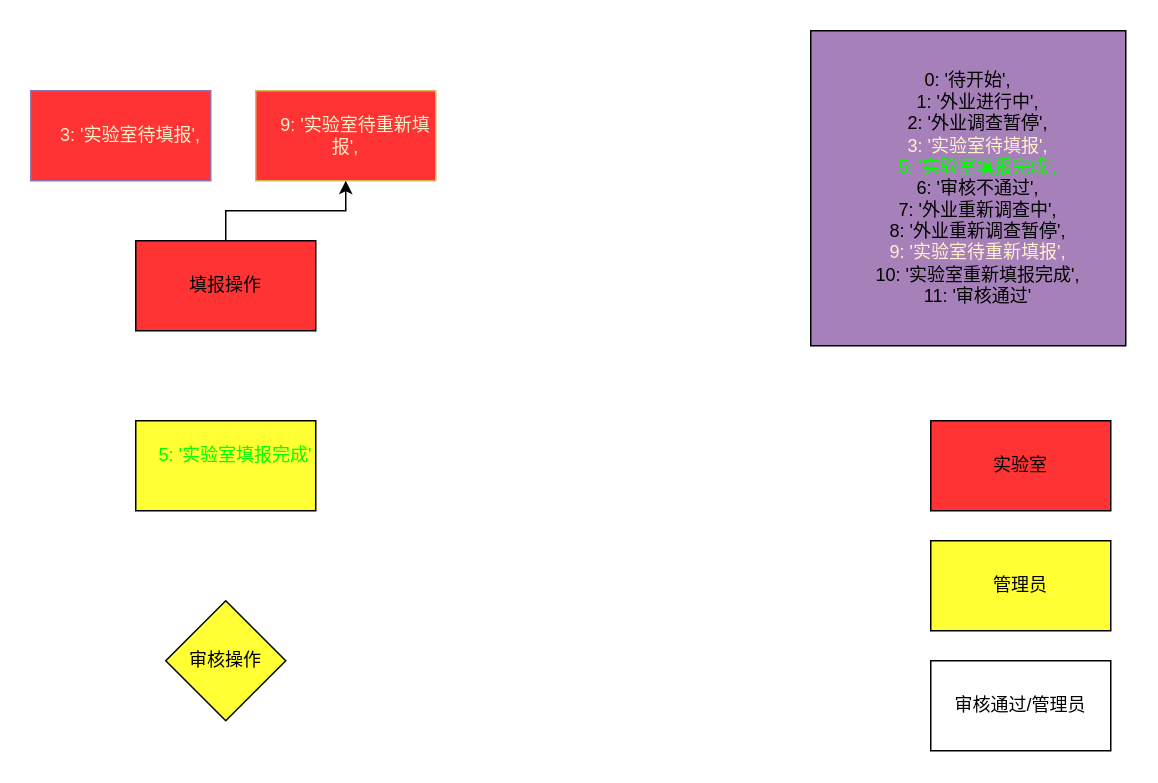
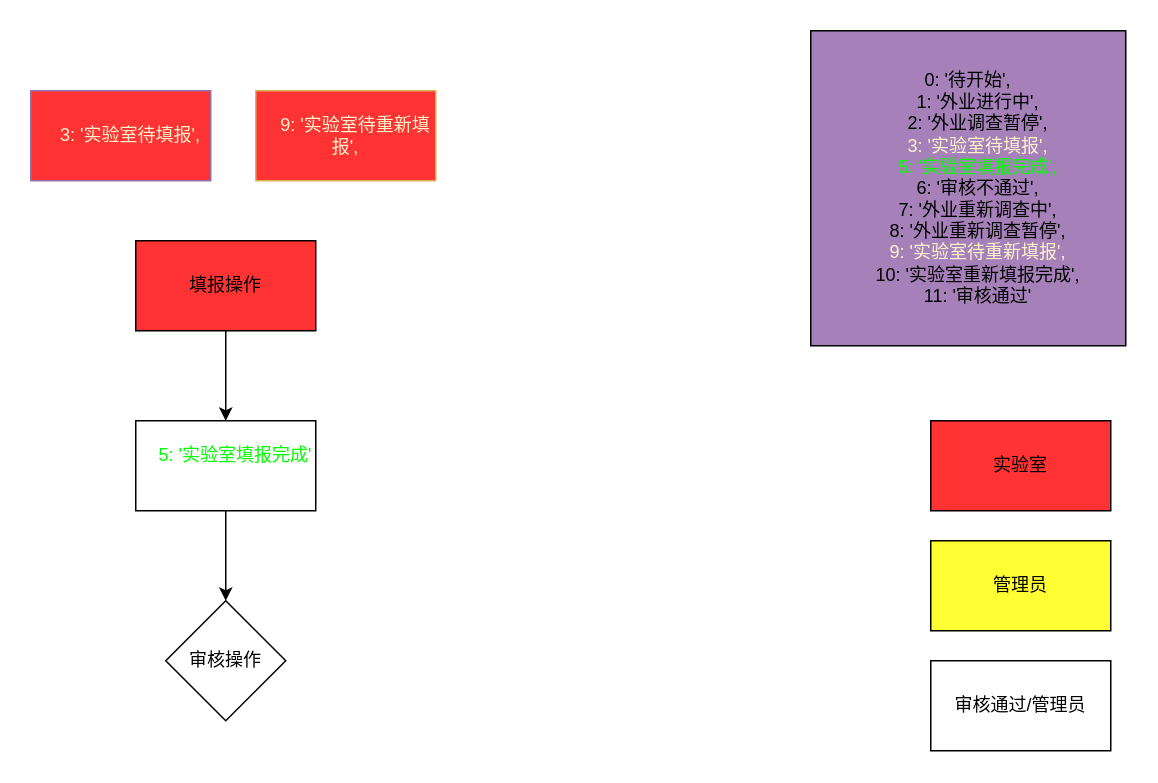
edge "填报操作" -> "9: '实验室待重新填报',": now "填报操作" -> "5: '实验室填报完成'"
node "5: '实验室填报完成'": fillcolor #ffff33 -> #ffffff
edge "5: '实验室填报完成'" -> "审核操作": added
node "审核操作": fillcolor #ffff33 -> #ffffff
